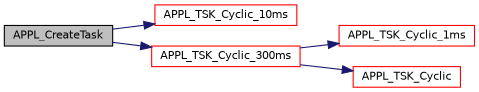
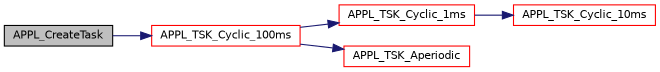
edge "APPL_CreateTask" -> "APPL_TSK_Cyclic_10ms": now "APPL_TSK_Cyclic_1ms" -> "APPL_TSK_Cyclic_10ms"
node "APPL_TSK_Cyclic_300ms": label "APPL_TSK_Cyclic_300ms" -> "APPL_TSK_Cyclic_100ms"
node "APPL_TSK_Cyclic": label "APPL_TSK_Cyclic" -> "APPL_TSK_Aperiodic"
